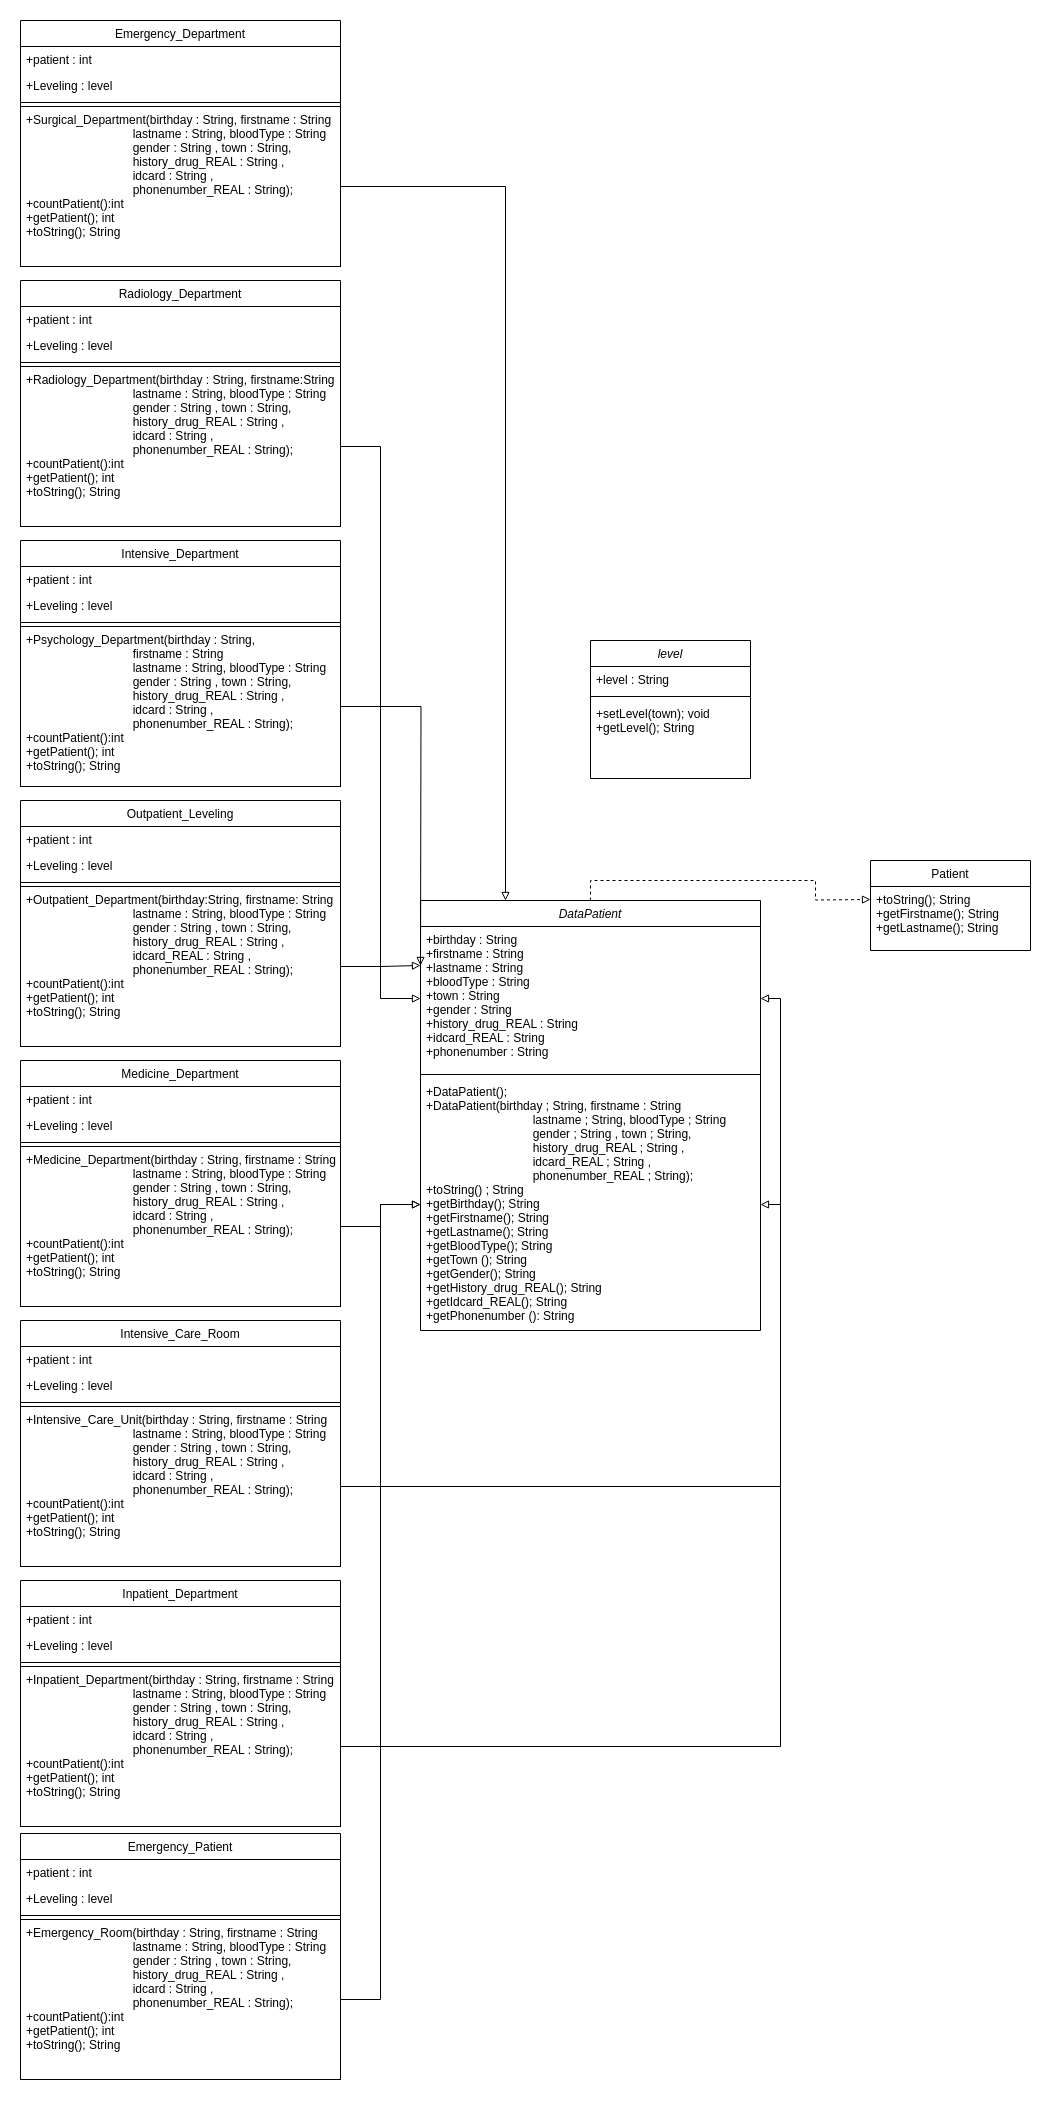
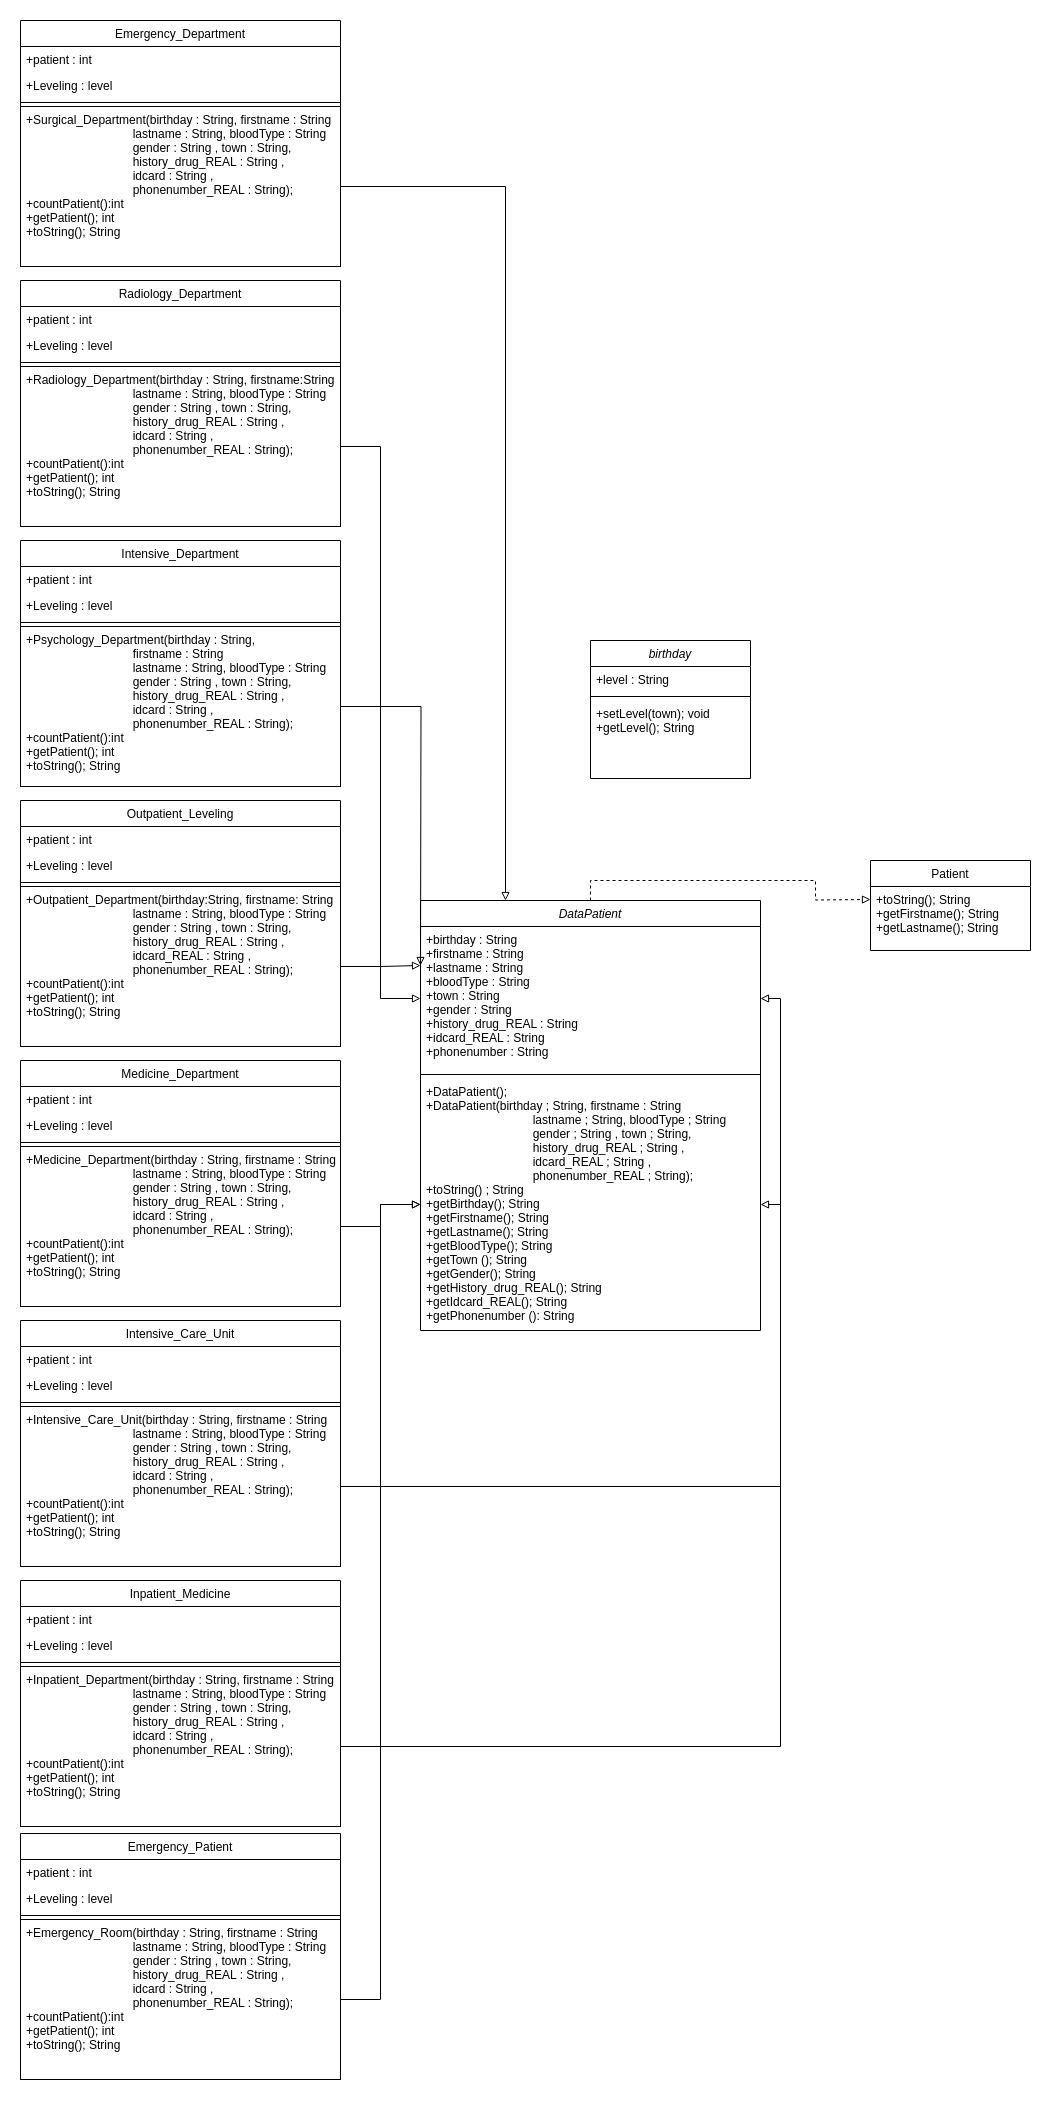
node "level": label "level" -> "birthday"
node "Intensive_Care_Room": label "Intensive_Care_Room" -> "Intensive_Care_Unit"
node "Inpatient_Department": label "Inpatient_Department" -> "Inpatient_Medicine"
